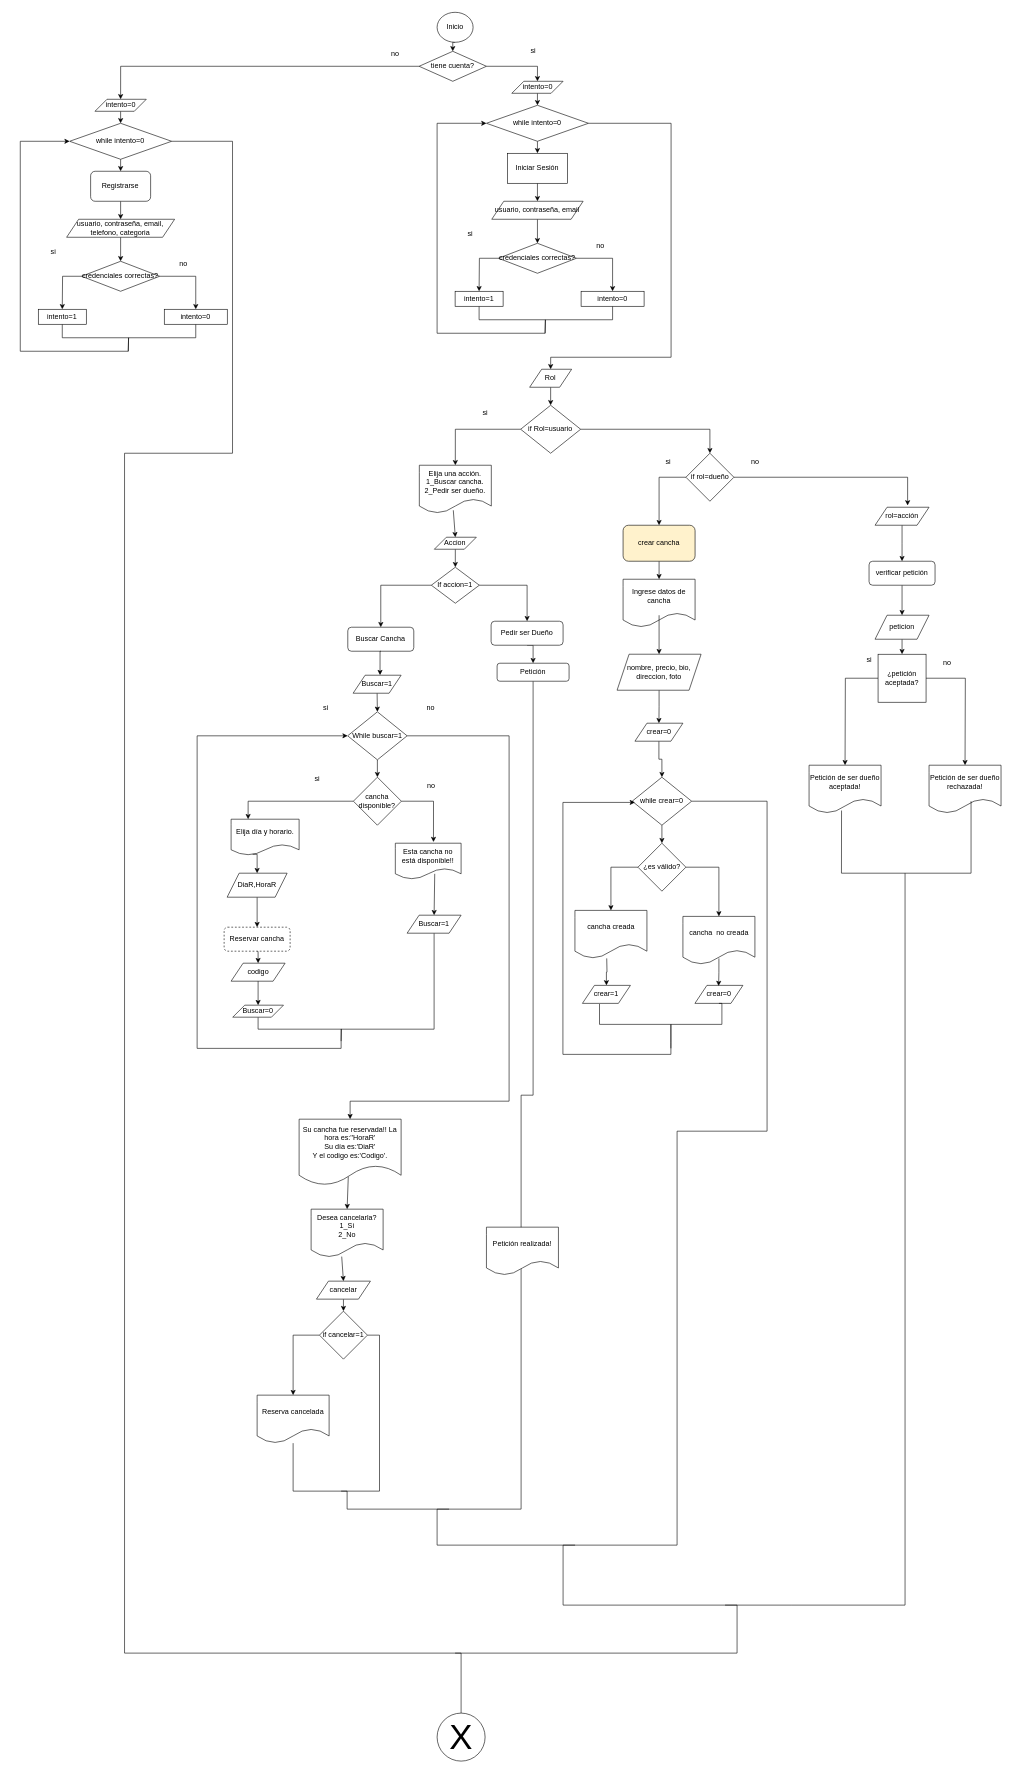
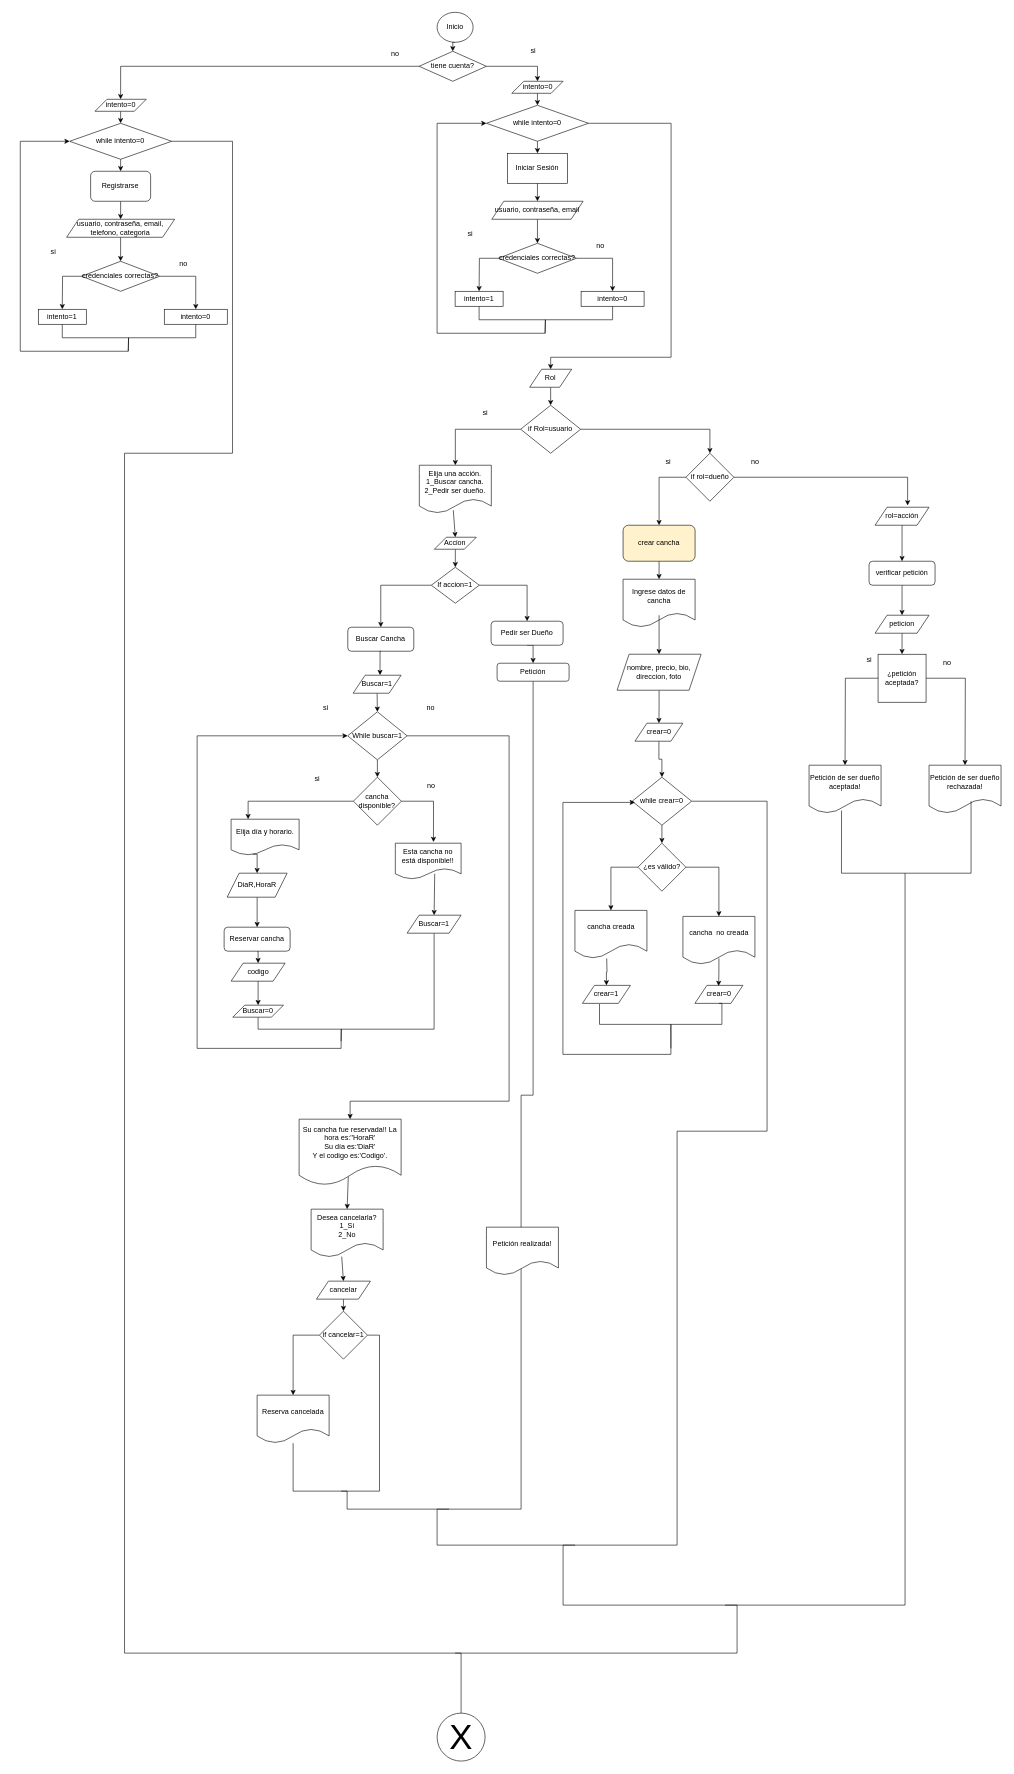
node "peticion": size 54x24 -> 54x18
node "Reservar cancha": style dashed -> solid
